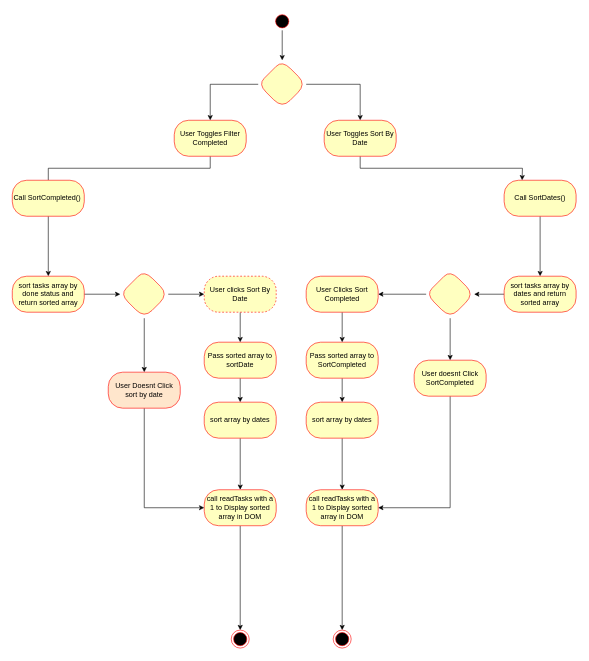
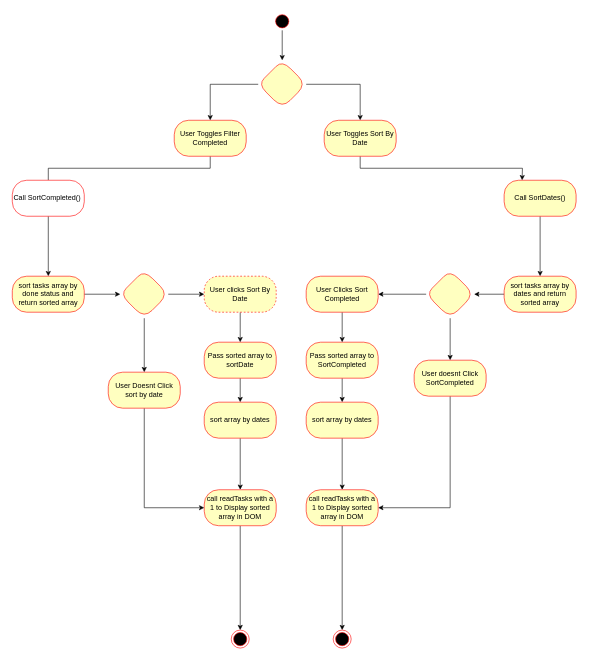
node "Call SortCompleted()": fillcolor #ffffc0 -> #ffffff
node "User Doesnt Click sort by date": fillcolor #ffe6cc -> #ffffc0
